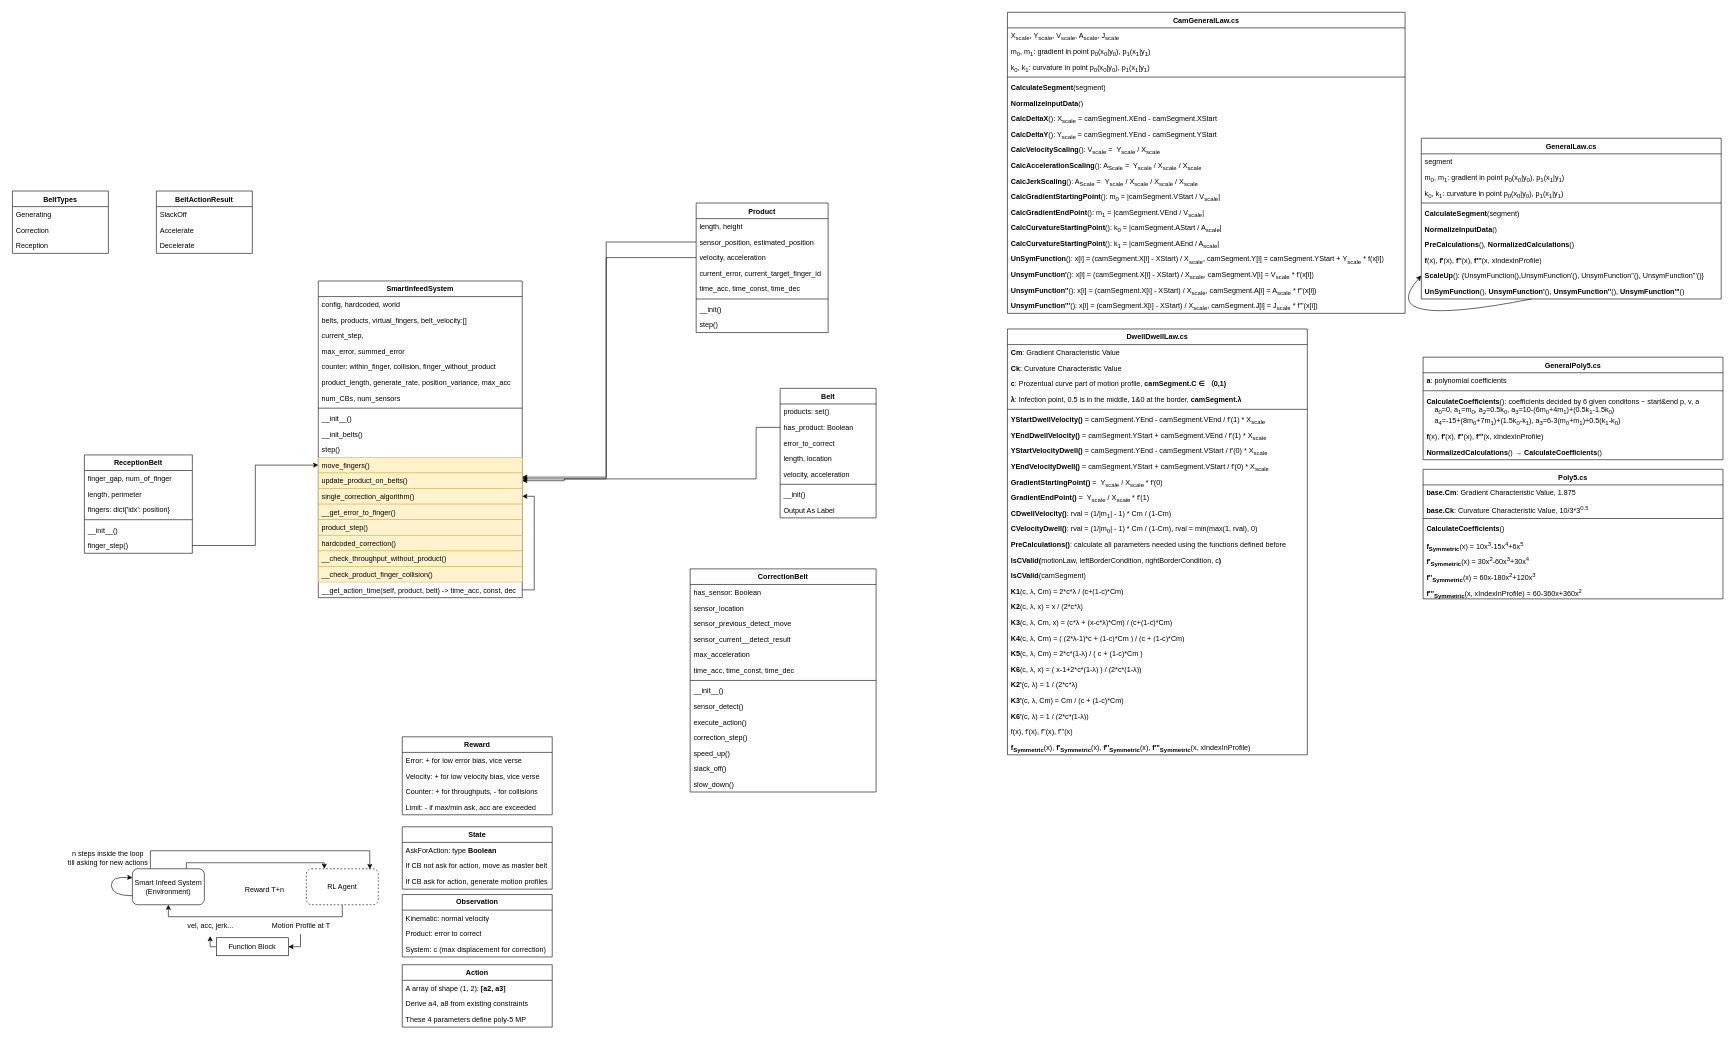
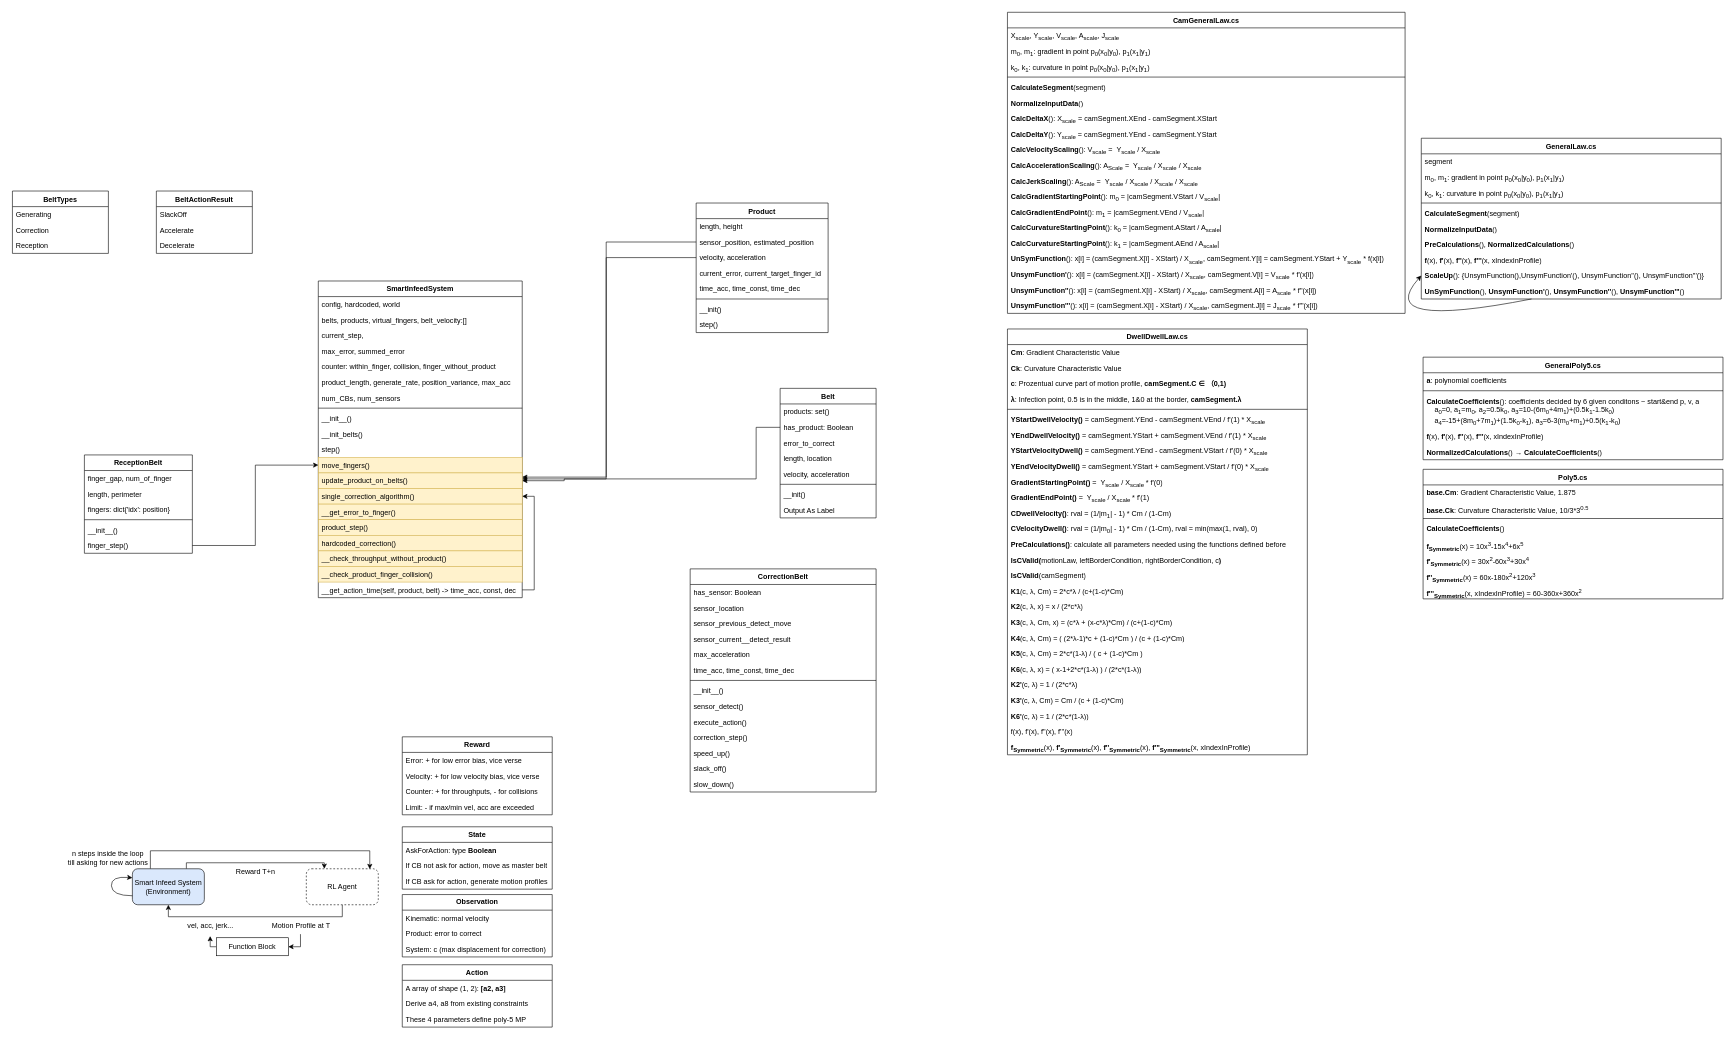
node "Limit: - if max/min ask, acc are exceeded": label "Limit: - if max/min ask, acc are exceeded" -> "Limit: - if max/min vel, acc are exceeded"
node "Smart Infeed System (Environment)": fillcolor #ffffff -> #dae8fc
node "Reward T+n": moved (264, 890) -> (255, 872)
